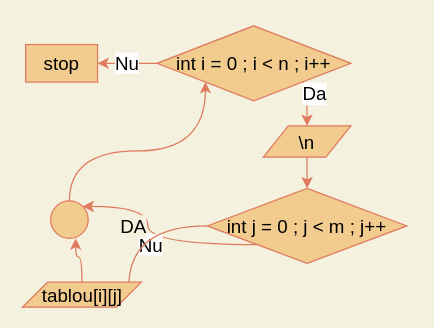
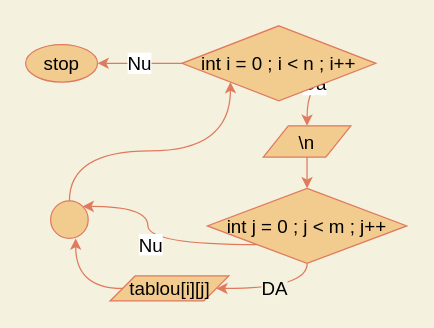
node "stop": shape rectangle -> ellipse
node "int i = 0 ; i < n ; i++": moved (254, 63) -> (279, 63)
node "tablou[i][j]": moved (82, 294) -> (169, 288)
